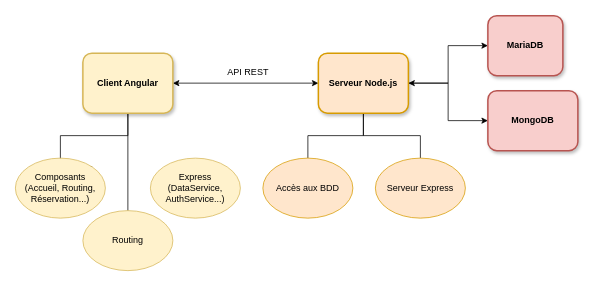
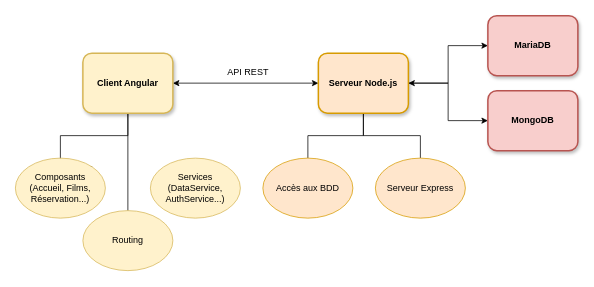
node "MariaDB": size 75x60 -> 90x60
node "Composants (Accueil, Routing, Réservation...)": label "Composants (Accueil, Routing, Réservation...)" -> "Composants (Accueil, Films, Réservation...)"
node "Express (DataService, AuthService...)": label "Express (DataService, AuthService...)" -> "Services (DataService, AuthService...)"
